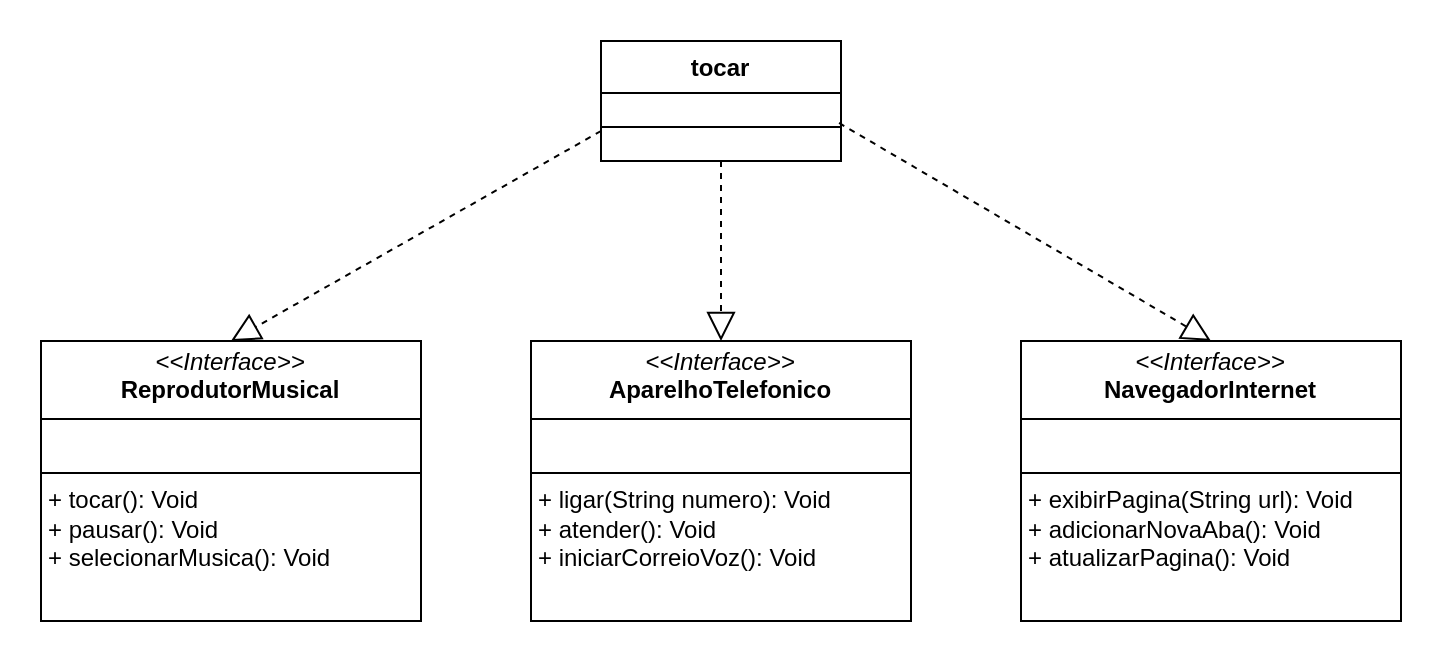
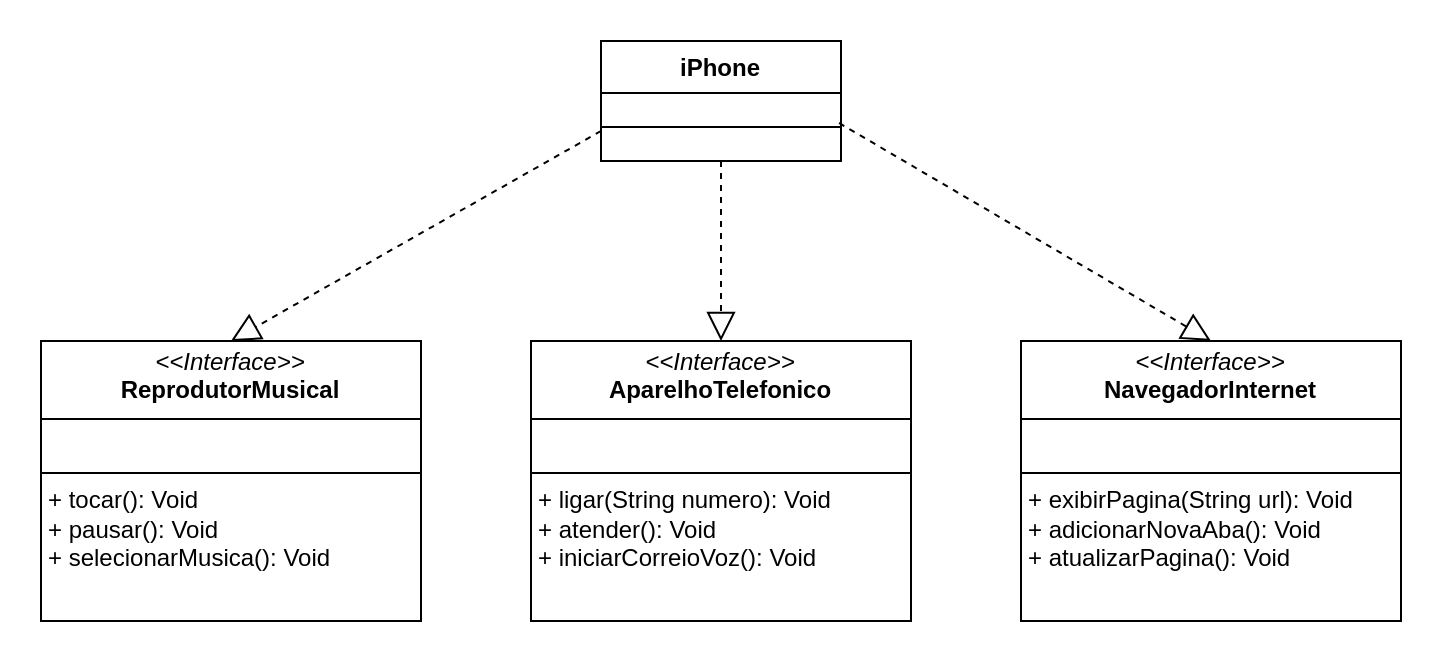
node "tocar": label "tocar" -> "iPhone"
